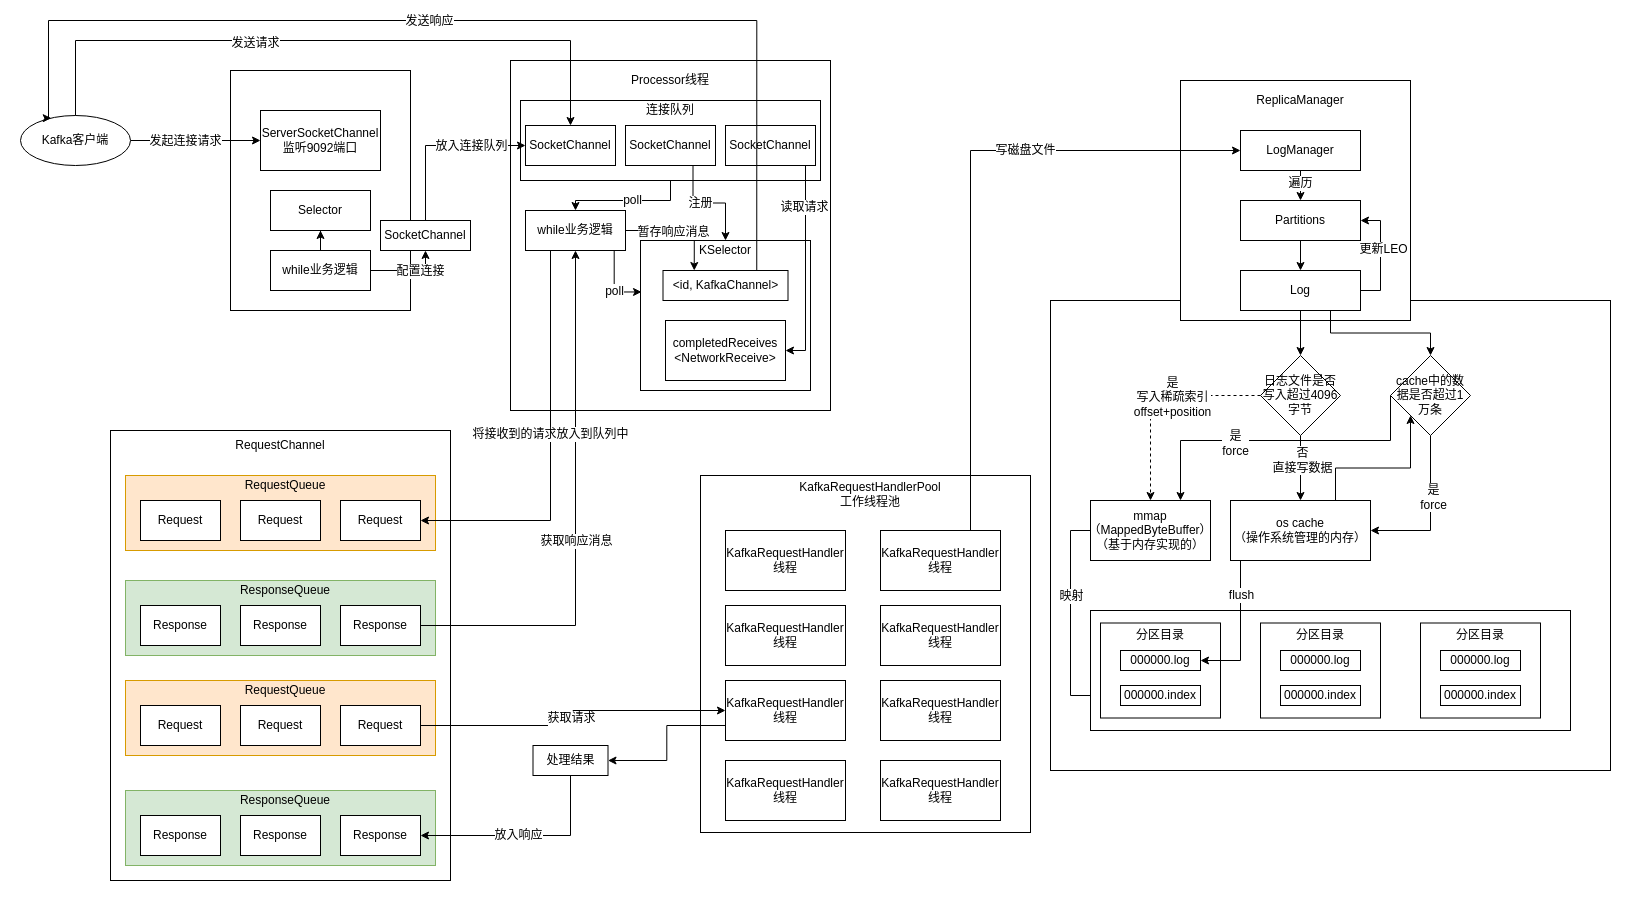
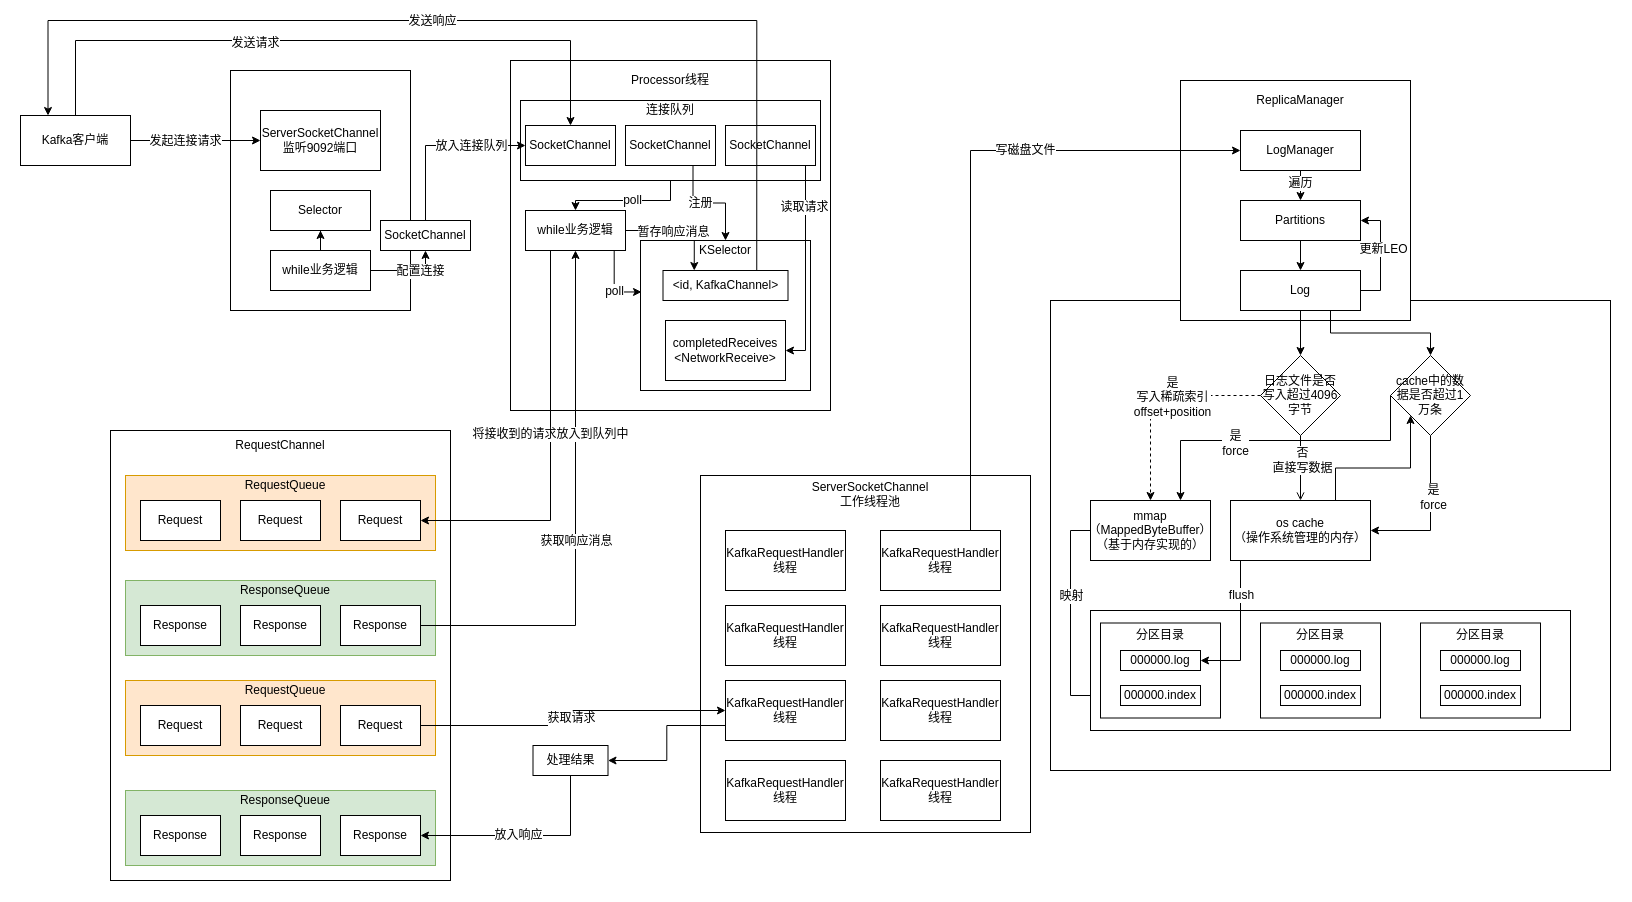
node "Kafka客户端": shape ellipse -> rectangle
edge "日志文件是否写入超过4096字节" -> "os cache （操作系统管理的内存）": arrowhead classic -> open
node "KafkaRequestHandlerPool 工作线程池": label "KafkaRequestHandlerPool 工作线程池" -> "ServerSocketChannel 工作线程池"
